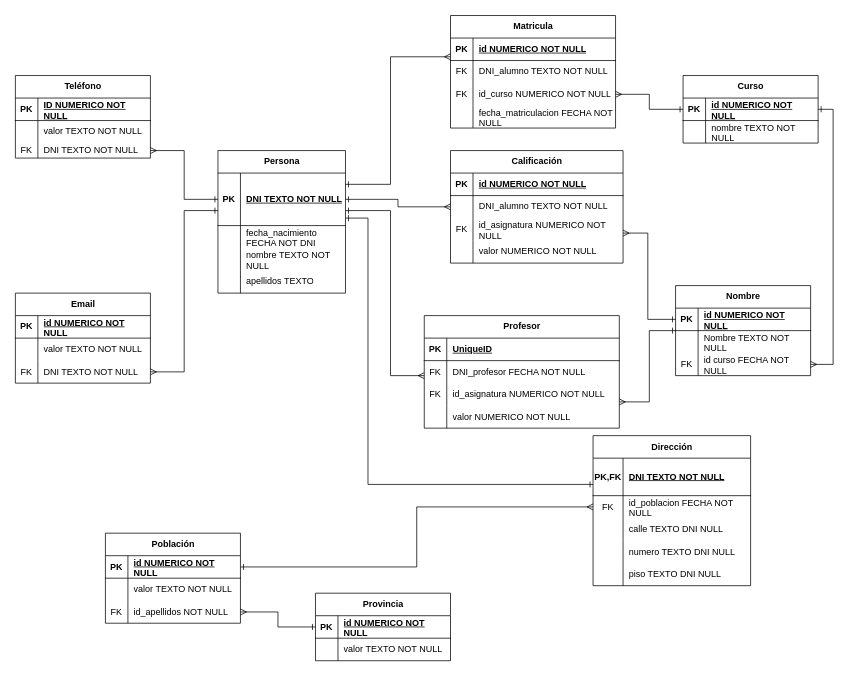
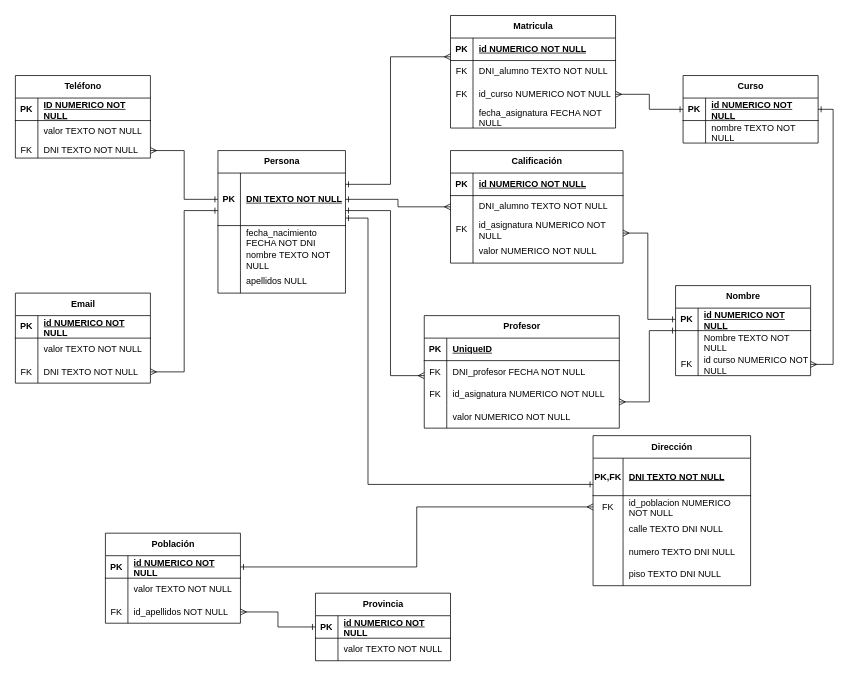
node "fecha_matriculacion FECHA NOT NULL": label "fecha_matriculacion FECHA NOT NULL" -> "fecha_asignatura FECHA NOT NULL"
node "apellidos TEXTO": label "apellidos TEXTO" -> "apellidos NULL"
node "id curso FECHA NOT NULL": label "id curso FECHA NOT NULL" -> "id curso NUMERICO NOT NULL"
node "id_poblacion FECHA NOT NULL": label "id_poblacion FECHA NOT NULL" -> "id_poblacion NUMERICO NOT NULL"
